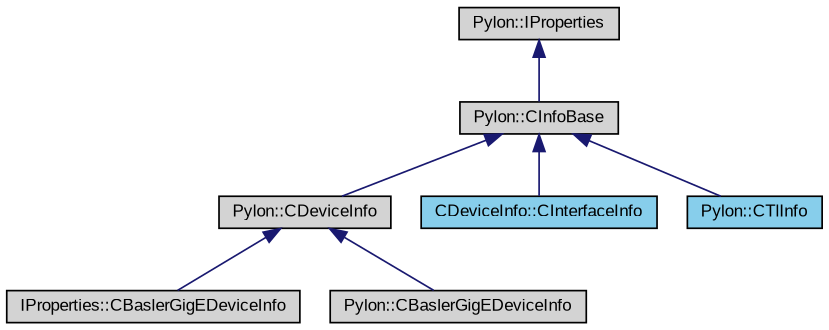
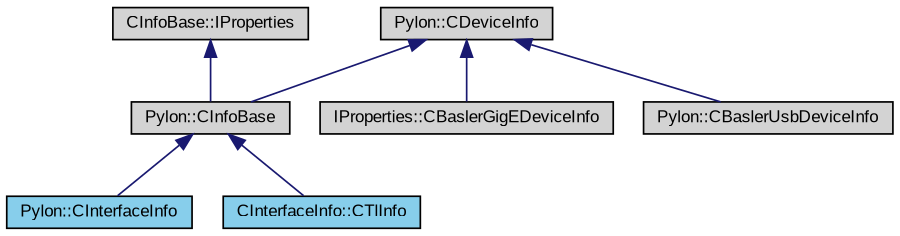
node "Pylon::IProperties": label "Pylon::IProperties" -> "CInfoBase::IProperties"
edge "Pylon::CDeviceInfo" -> "Pylon::CInfoBase": reversed
node "CDeviceInfo::CInterfaceInfo": label "CDeviceInfo::CInterfaceInfo" -> "Pylon::CInterfaceInfo"
node "Pylon::CTlInfo": label "Pylon::CTlInfo" -> "CInterfaceInfo::CTlInfo"
node "Pylon::CBaslerGigEDeviceInfo": label "Pylon::CBaslerGigEDeviceInfo" -> "Pylon::CBaslerUsbDeviceInfo"
